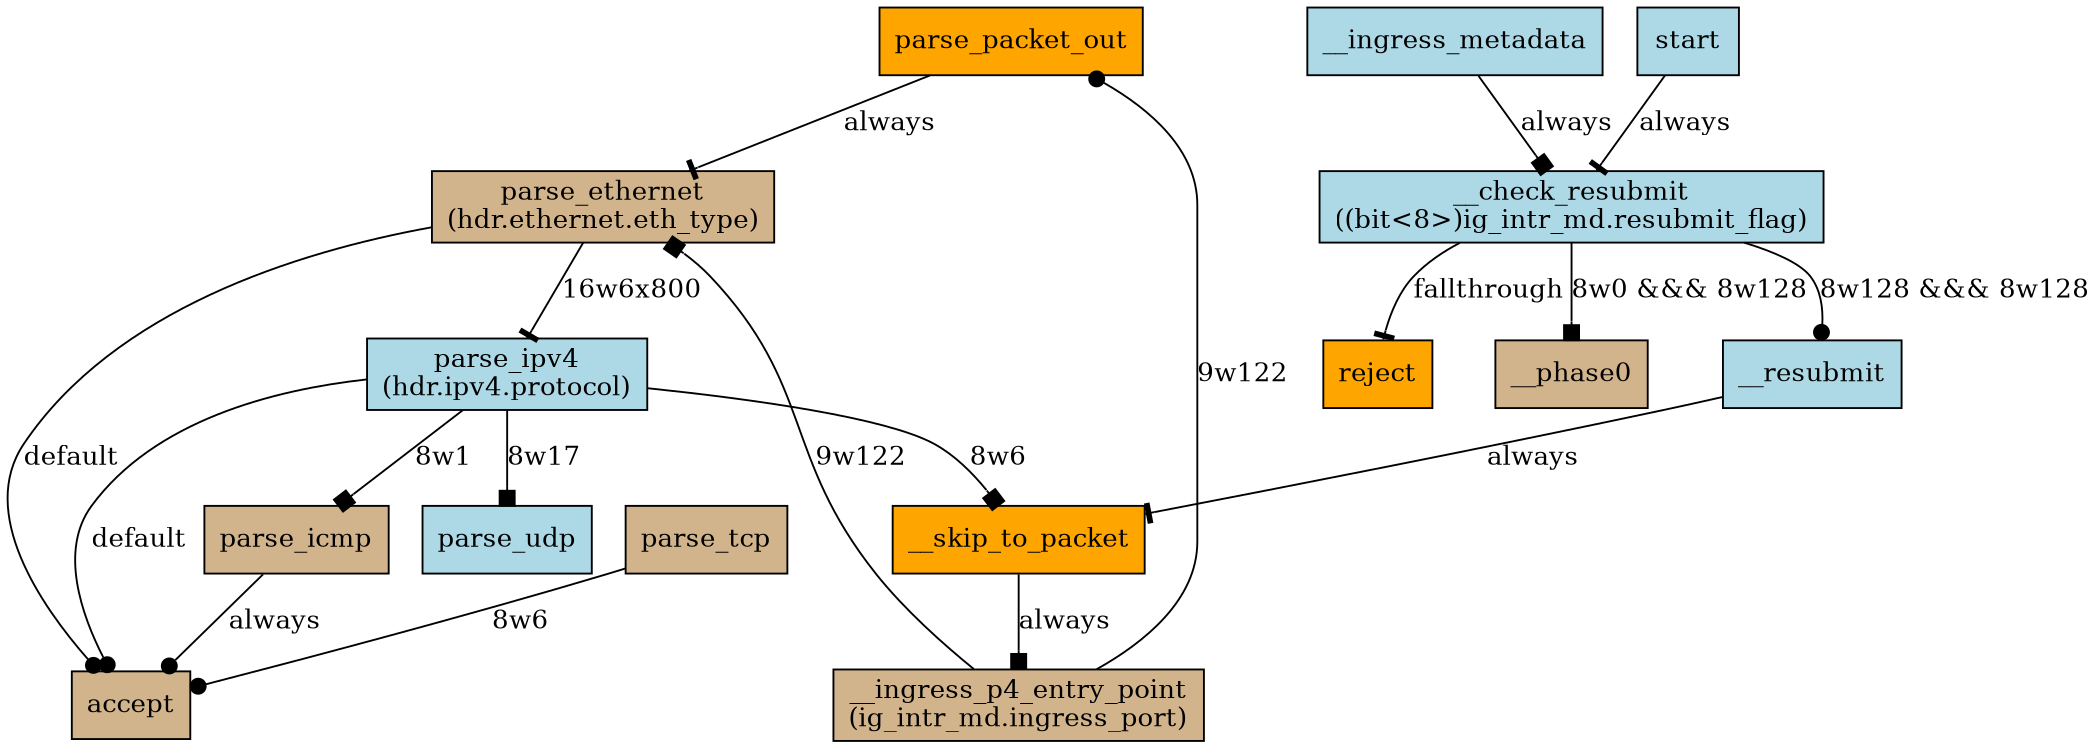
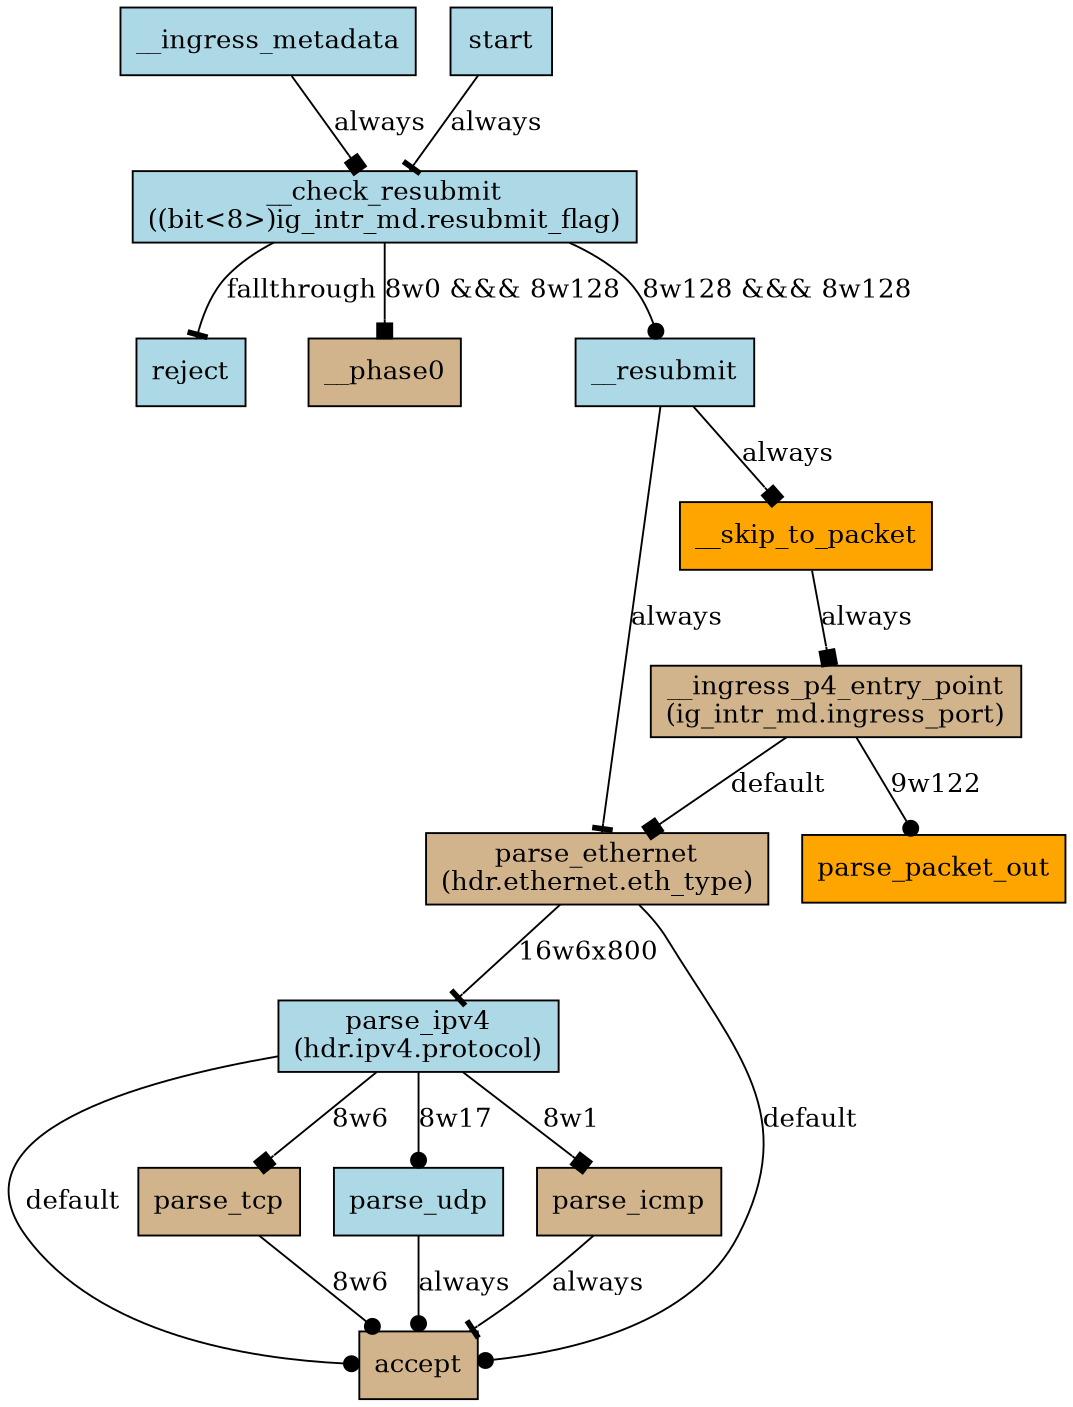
edge "parse_packet_out" -> "parse_ethernet (hdr.ethernet.eth_type)": now "__resubmit" -> "parse_ethernet (hdr.ethernet.eth_type)"
node "reject": fillcolor orange -> lightblue
edge "parse_ipv4 (hdr.ipv4.protocol)" -> "__skip_to_packet": now "parse_ipv4 (hdr.ipv4.protocol)" -> "parse_tcp"
edge "parse_ipv4 (hdr.ipv4.protocol)" -> "parse_udp": arrowhead box -> dot
edge "__resubmit" -> "__skip_to_packet": arrowhead tee -> box
edge "__ingress_p4_entry_point (ig_intr_md.ingress_port)" -> "parse_ethernet (hdr.ethernet.eth_type)": label "9w122" -> "default"
edge "parse_icmp" -> "accept": arrowhead dot -> tee
edge "parse_udp" -> "accept": added, label "always"
